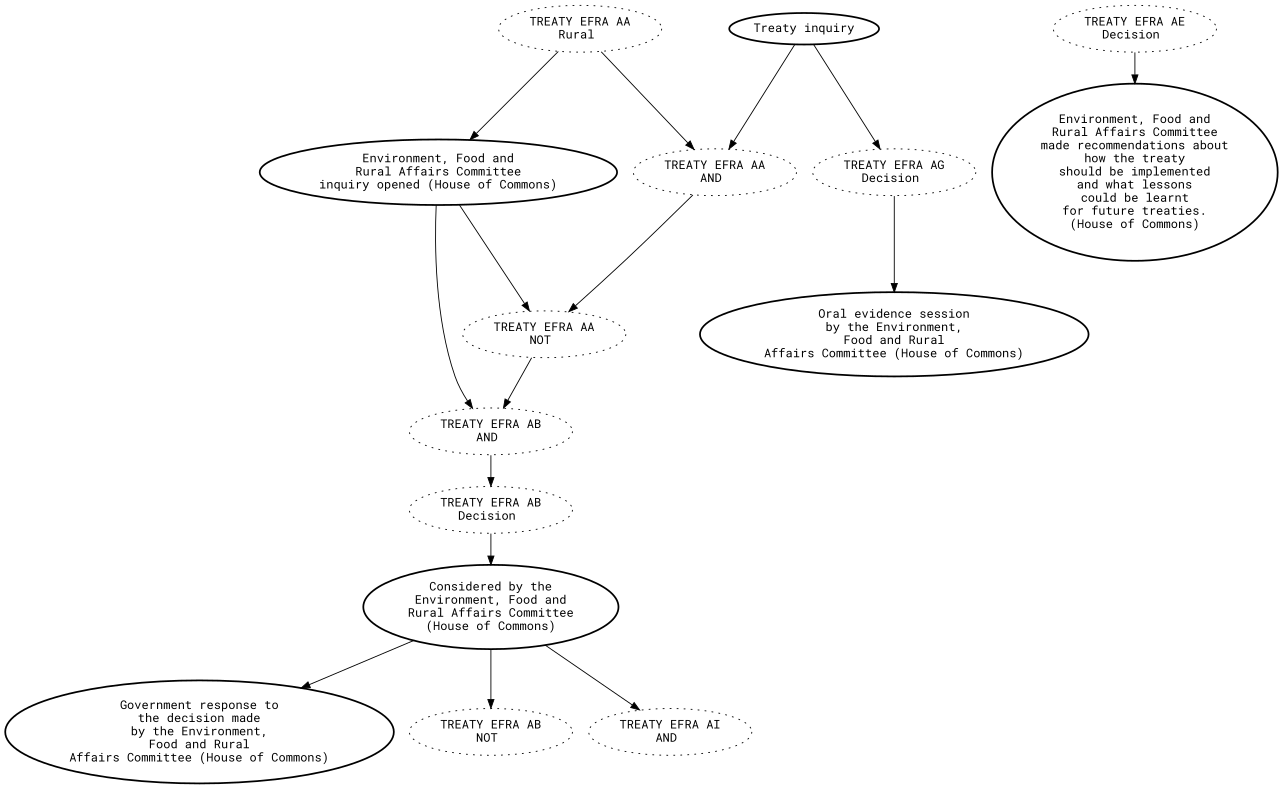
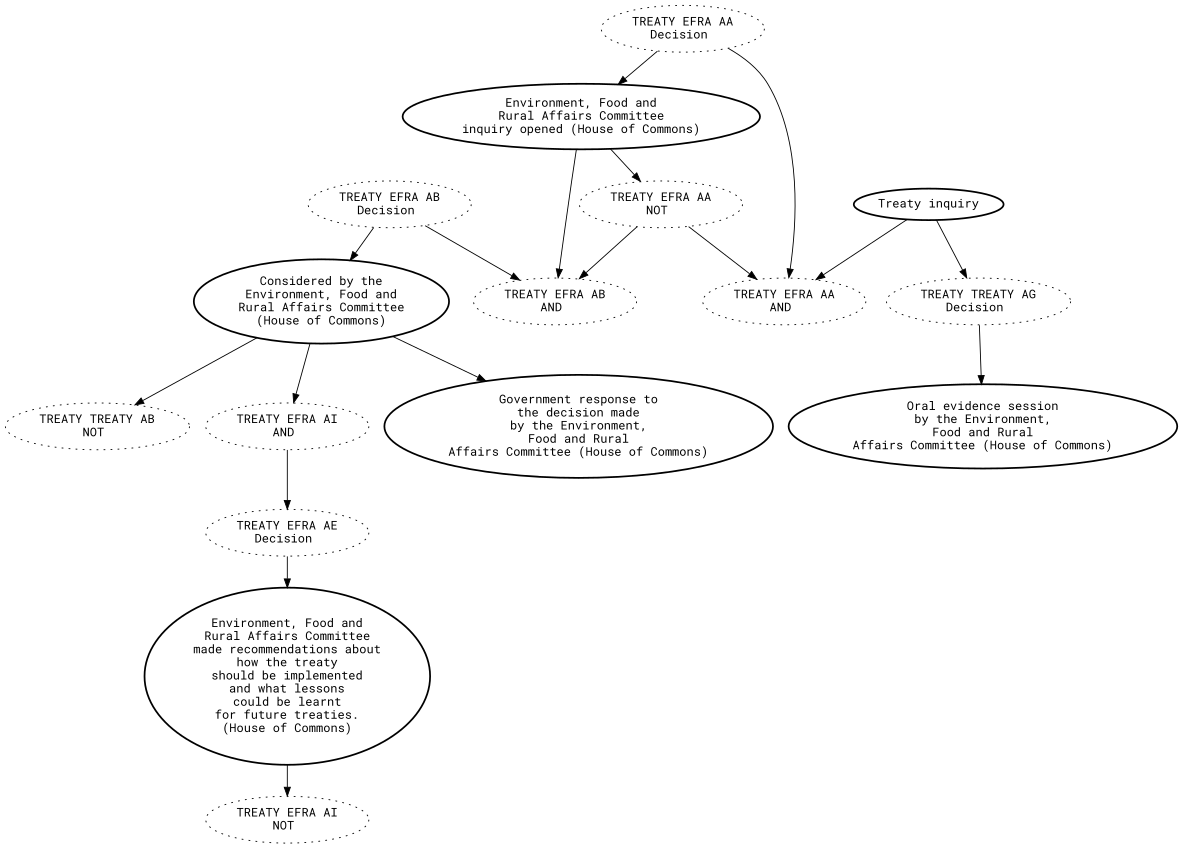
node "TREATY EFRA AA Rural": label "TREATY EFRA AA Rural" -> "TREATY EFRA AA Decision"
node "TREATY EFRA AG Decision": label "TREATY EFRA AG Decision" -> "TREATY TREATY AG Decision"
edge "TREATY EFRA AA AND" -> "TREATY EFRA AA NOT": reversed
edge "TREATY EFRA AB AND" -> "TREATY EFRA AB Decision": reversed
edge "TREATY EFRA AI AND" -> "TREATY EFRA AE Decision": added
node "TREATY EFRA AB NOT": label "TREATY EFRA AB NOT" -> "TREATY TREATY AB NOT"
node "TREATY EFRA AI NOT": added
